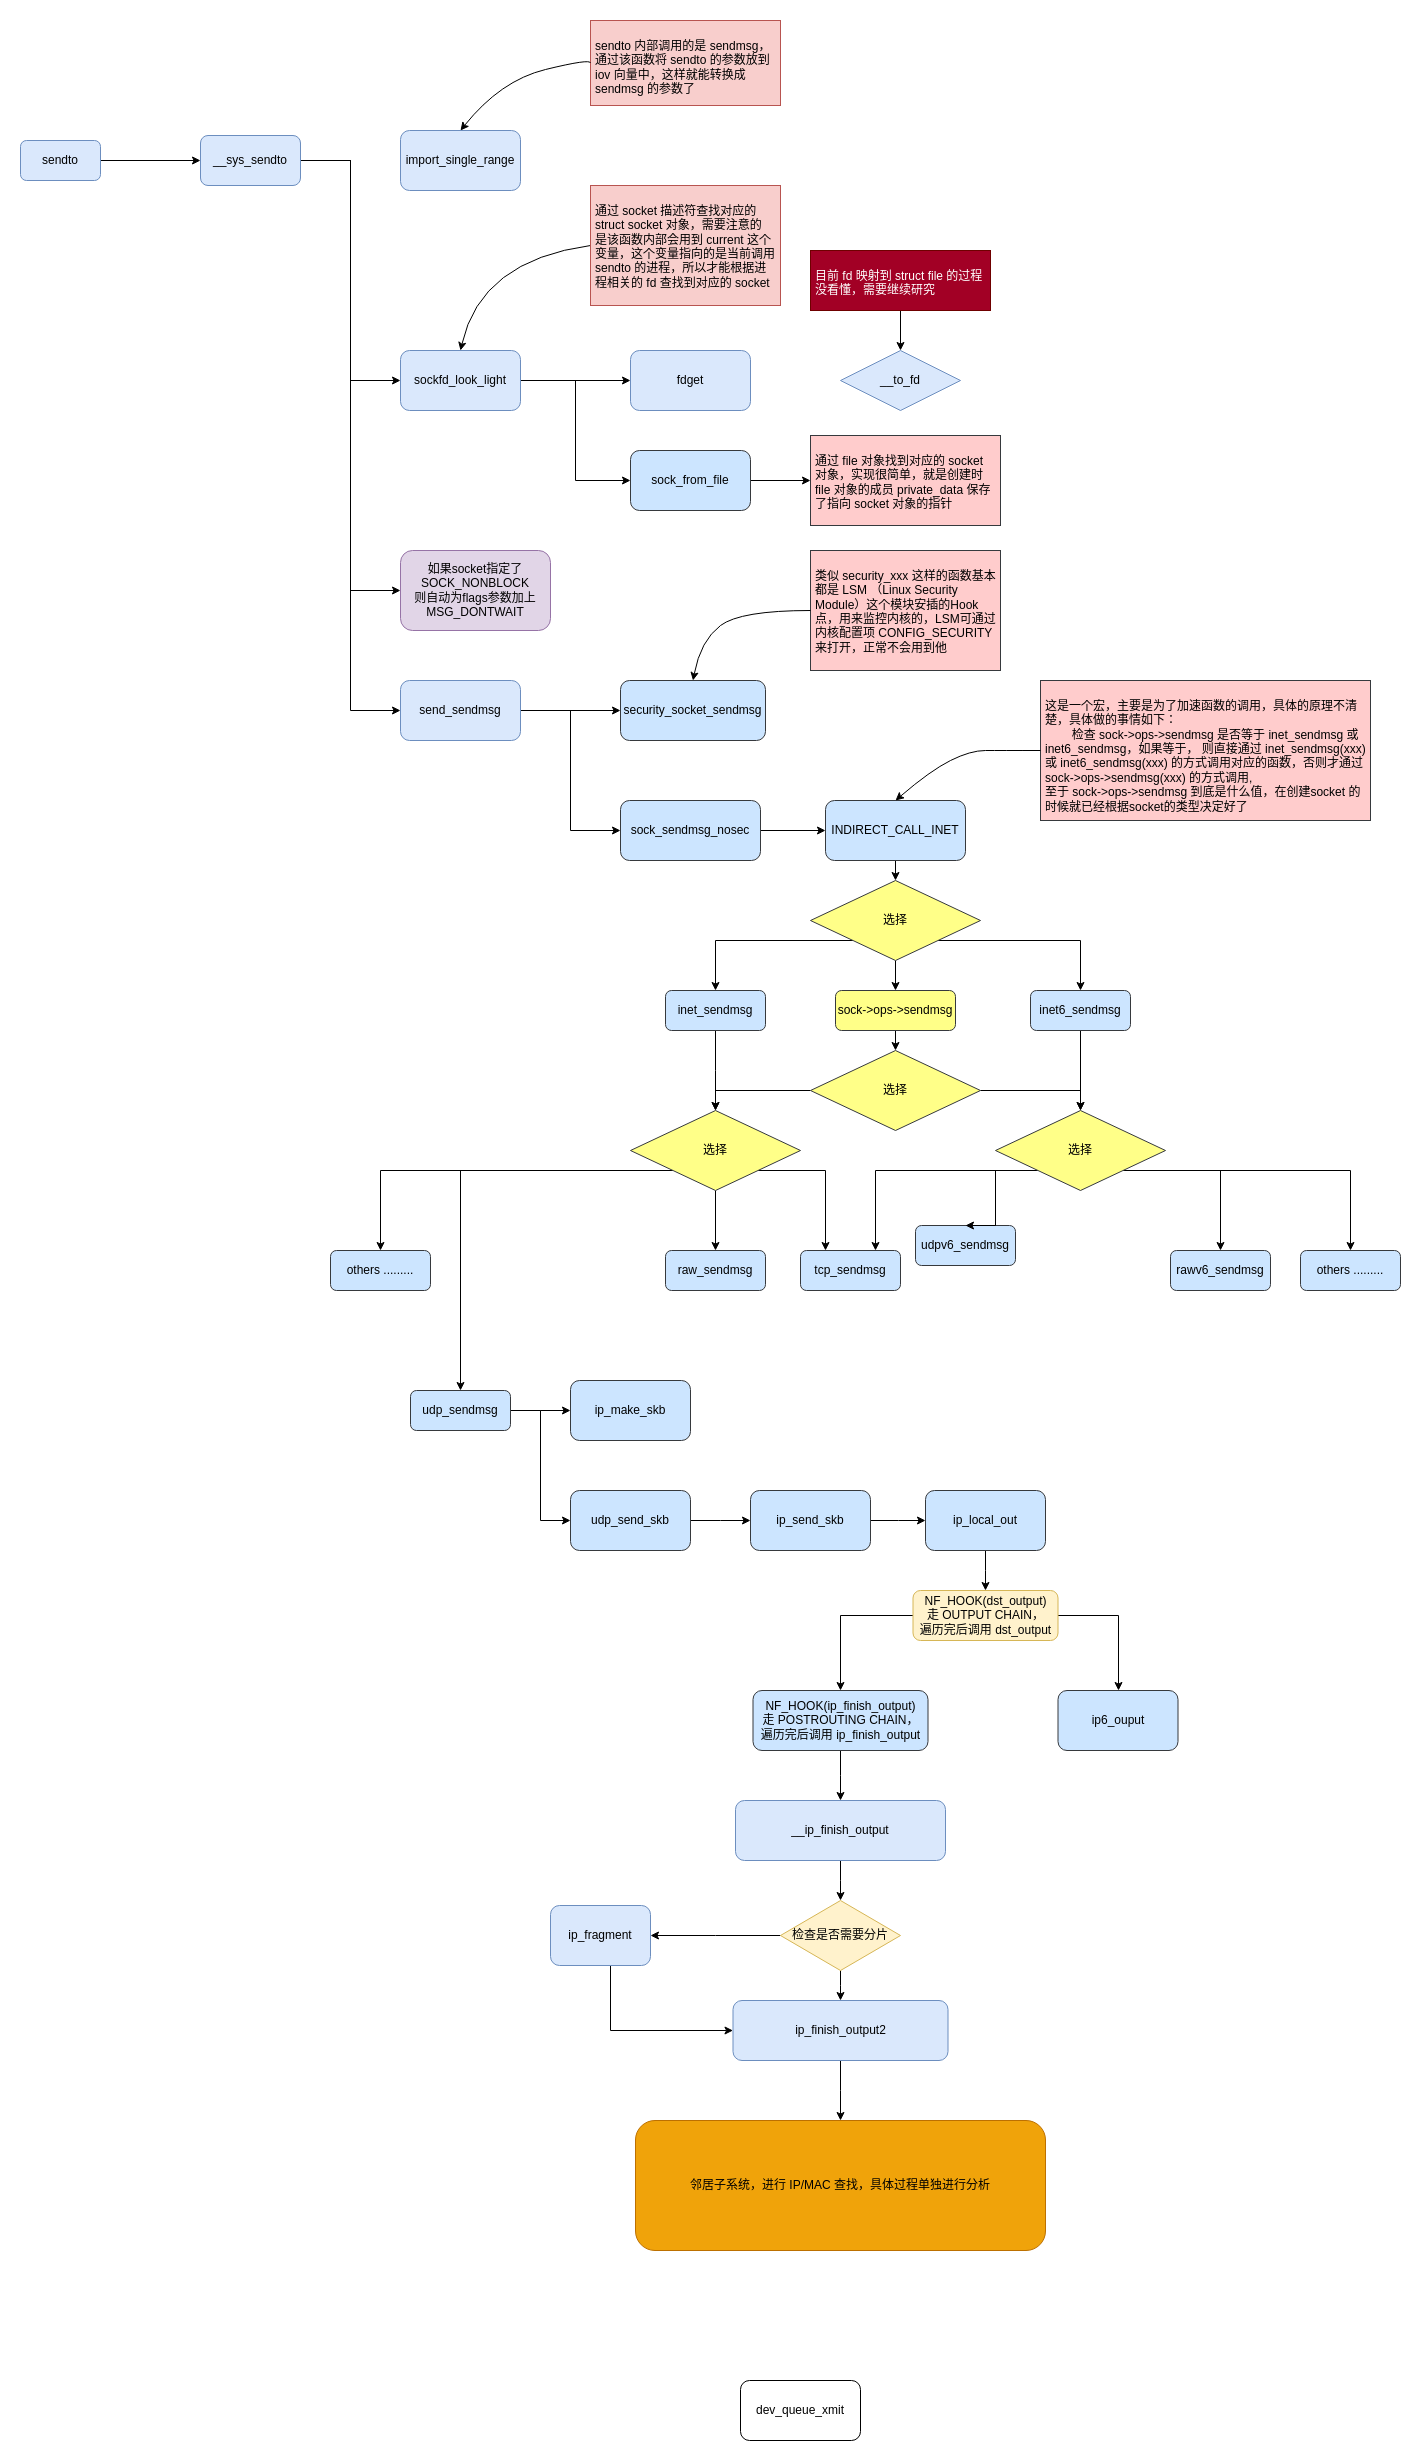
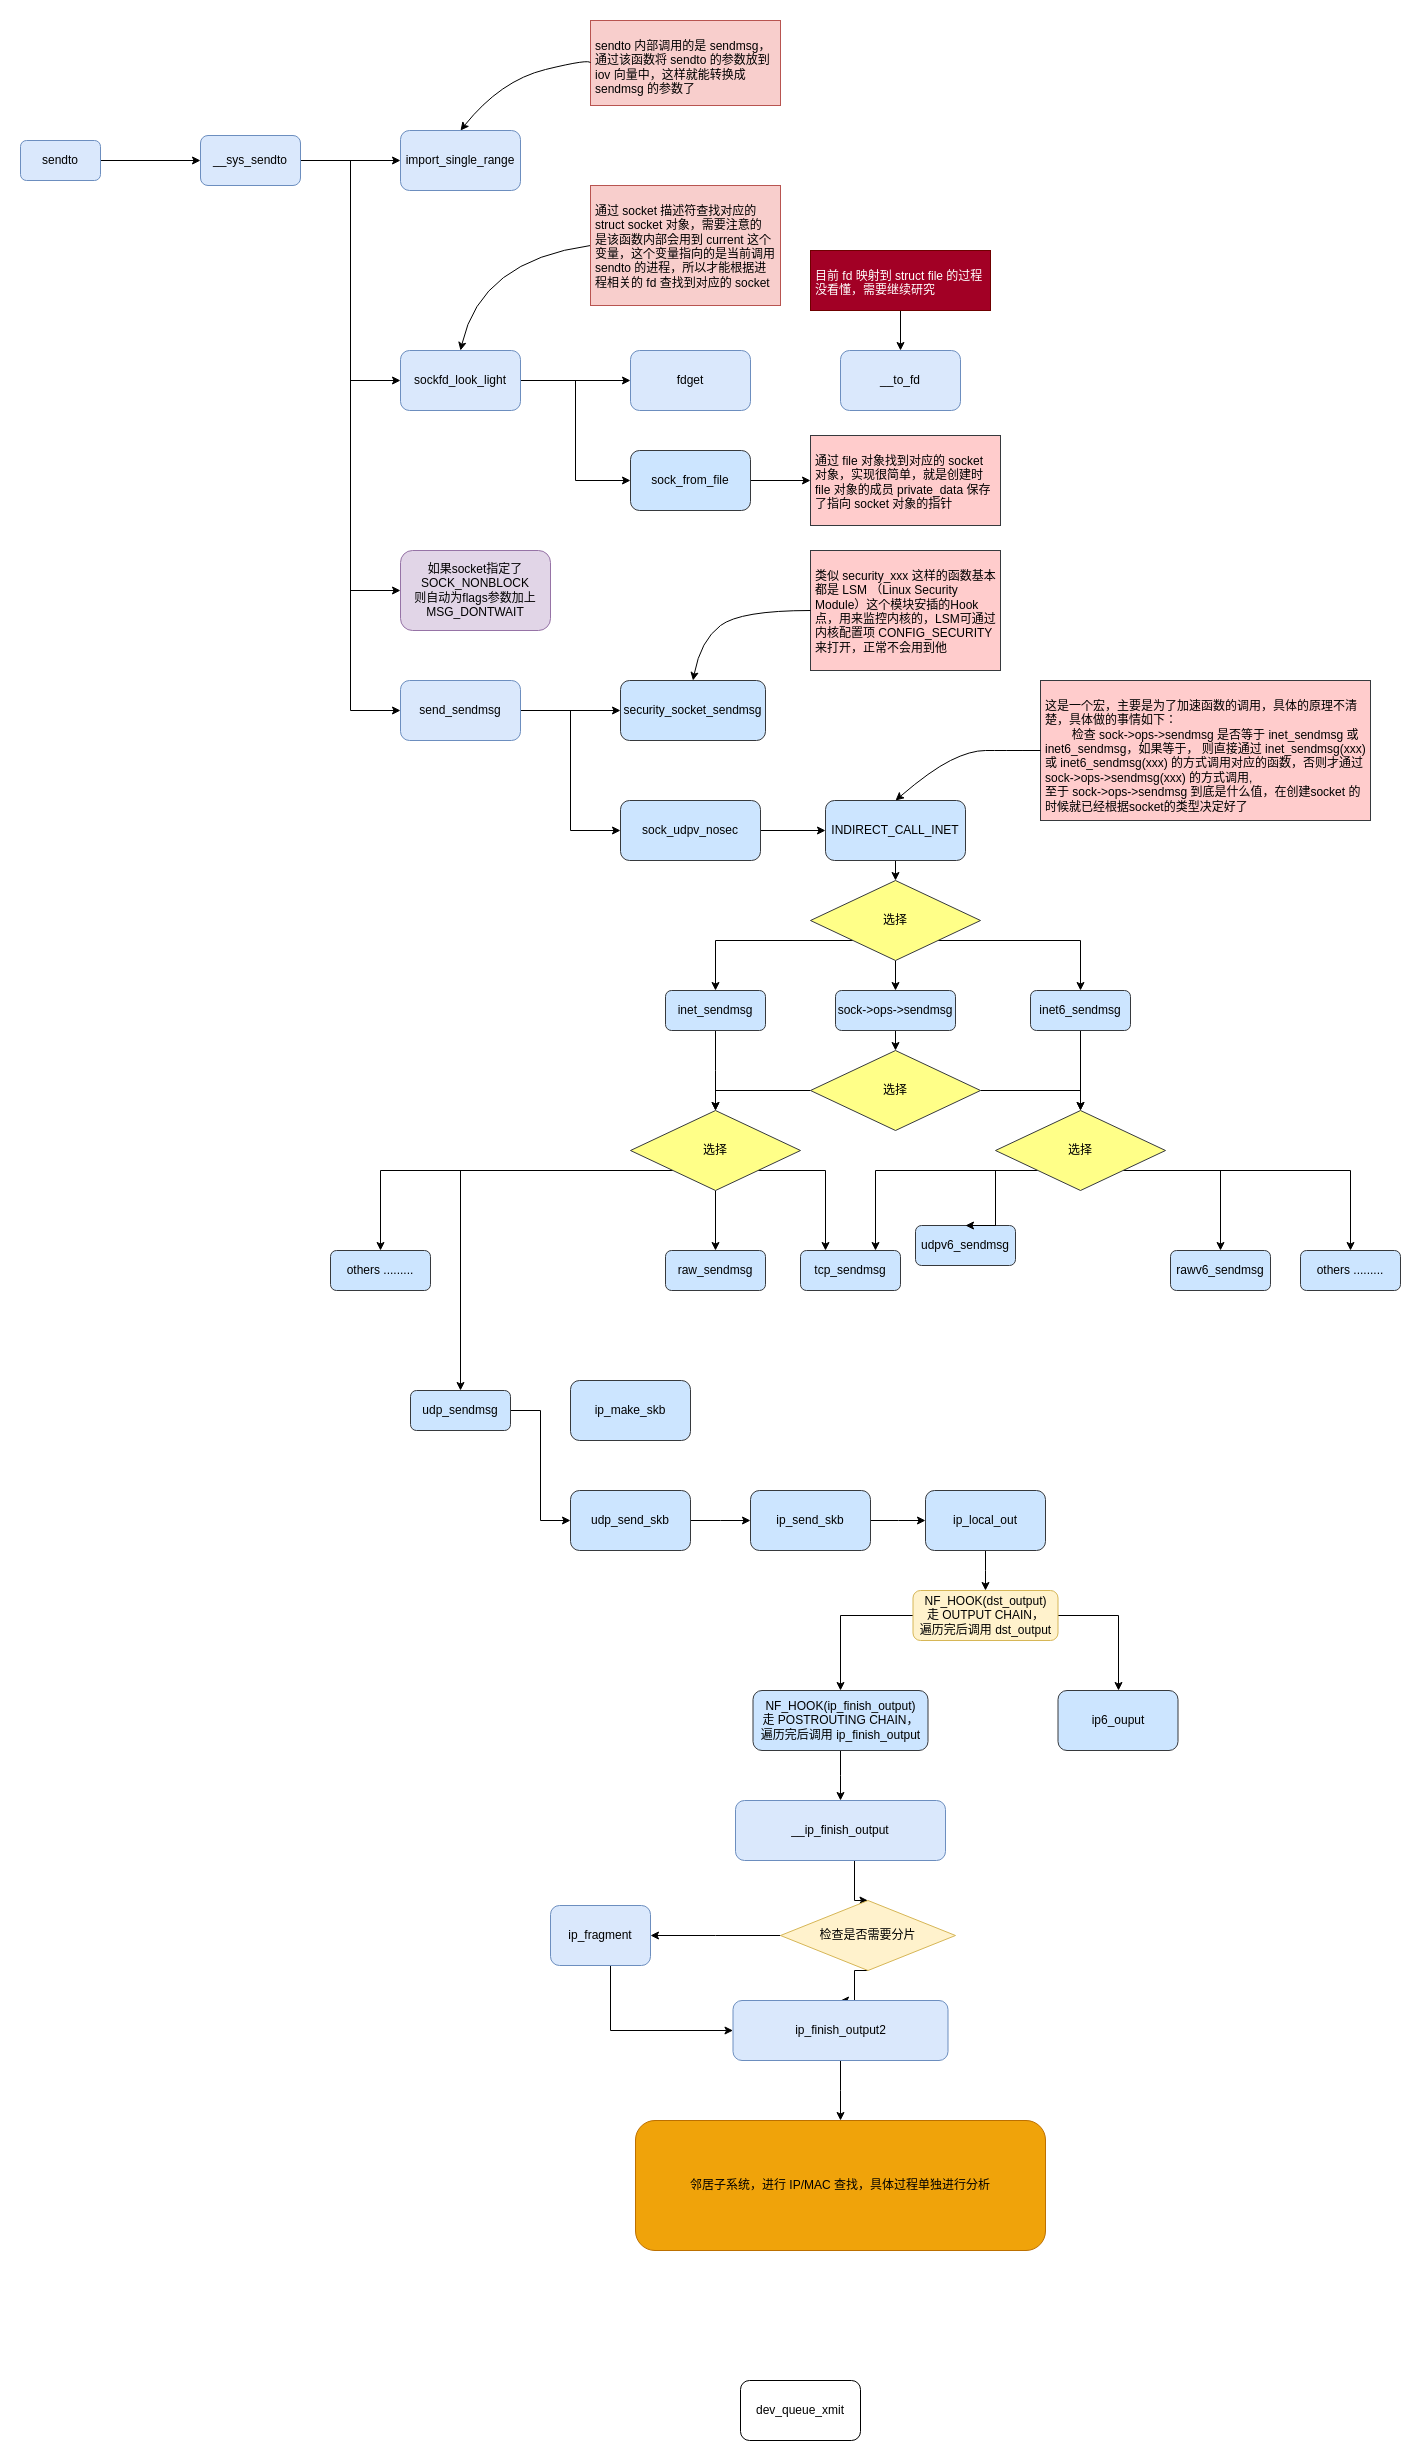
edge "__sys_sendto" -> "import_single_range": added
node "__to_fd": shape diamond -> rounded rectangle
node "sock_sendmsg_nosec": label "sock_sendmsg_nosec" -> "sock_udpv_nosec"
node "sock->ops->sendmsg": fillcolor #ffff88 -> #cce5ff
edge "udp_sendmsg" -> "ip_make_skb": removed
node "检查是否需要分片": size 120x70 -> 175x70
